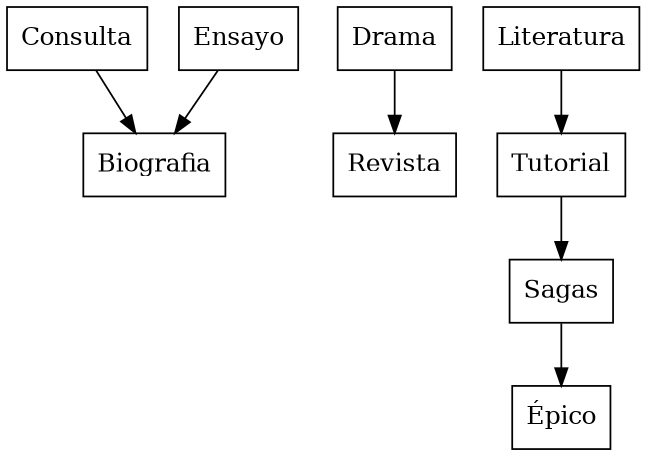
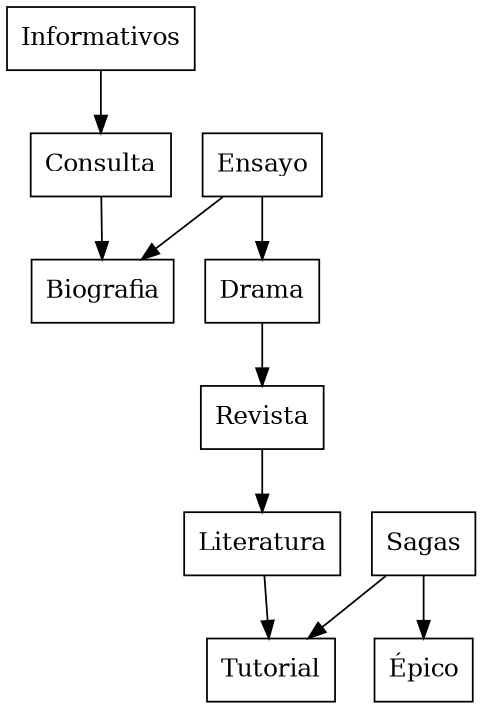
node "Informativos": added
edge "Ensayo" -> "Drama": added
edge "Tutorial" -> "Sagas": reversed
edge "Revista" -> "Literatura": added
